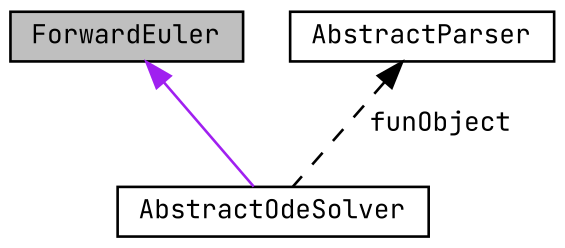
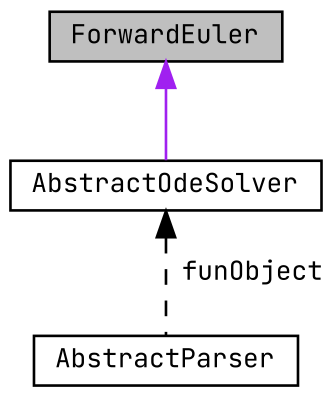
edge "AbstractOdeSolver" -> "AbstractParser": reversed
